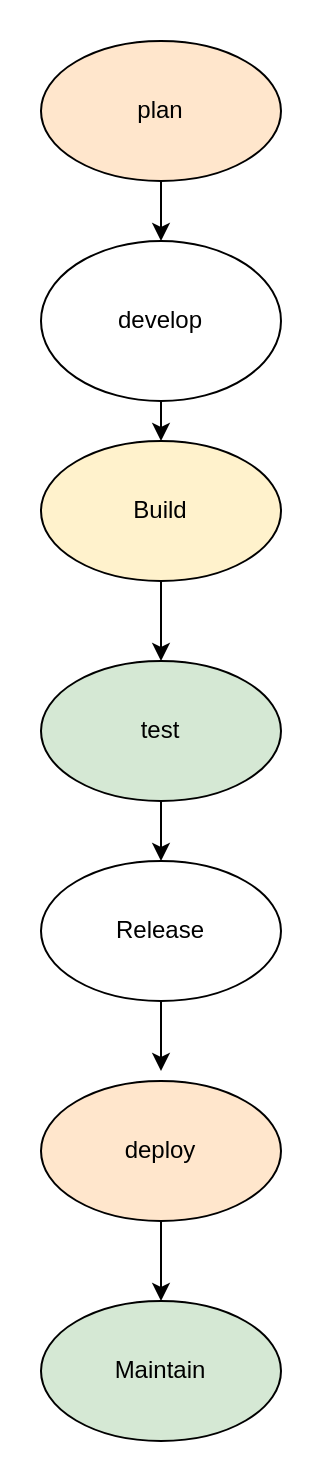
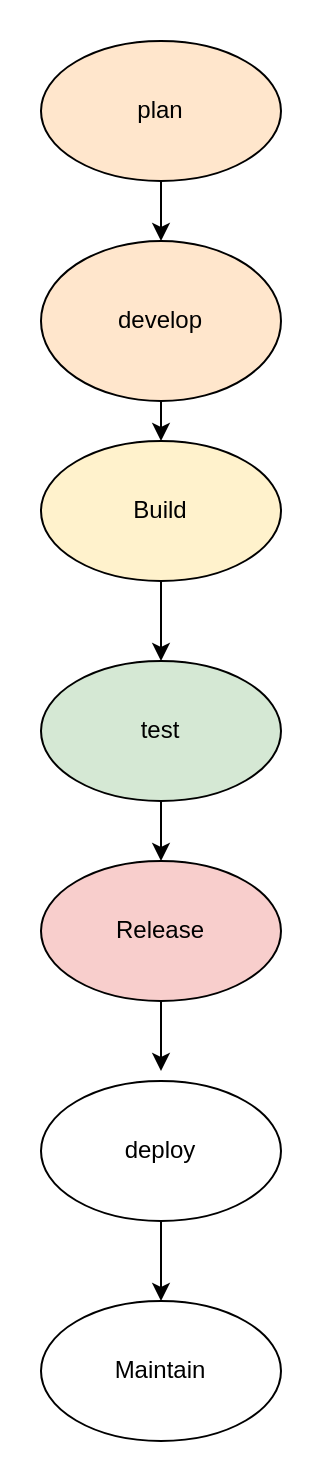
node "develop": fillcolor #ffffff -> #ffe6cc
node "Release": fillcolor #ffffff -> #f8cecc
node "deploy": fillcolor #ffe6cc -> #ffffff
node "Maintain": fillcolor #d5e8d4 -> #ffffff
